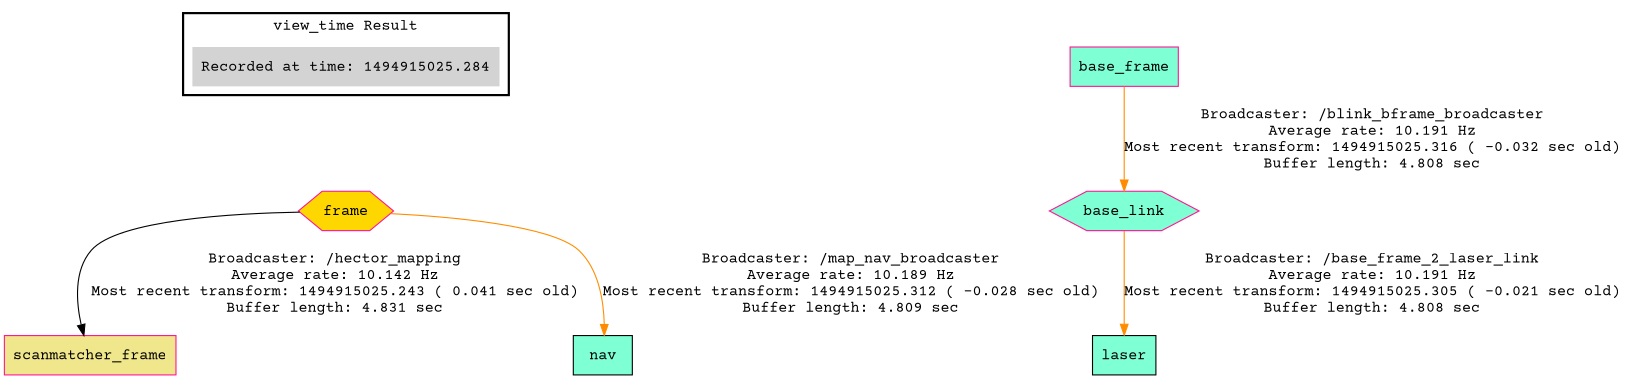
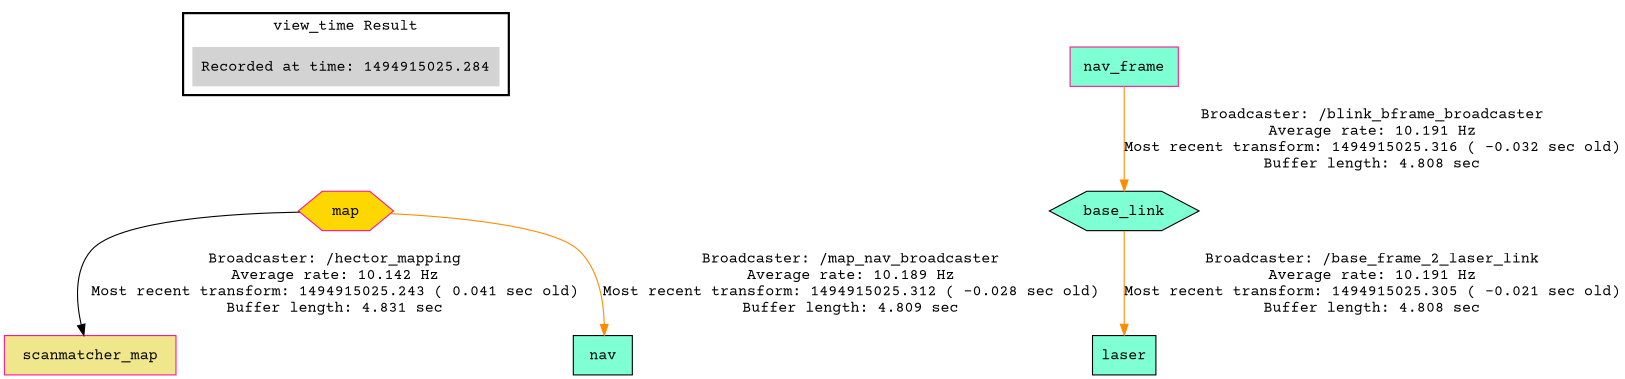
node "base_frame": label "base_frame" -> "nav_frame"
node "frame": label "frame" -> "map"
node "base_link": color deeppink -> black
node "scanmatcher_frame": label "scanmatcher_frame" -> "scanmatcher_map"
